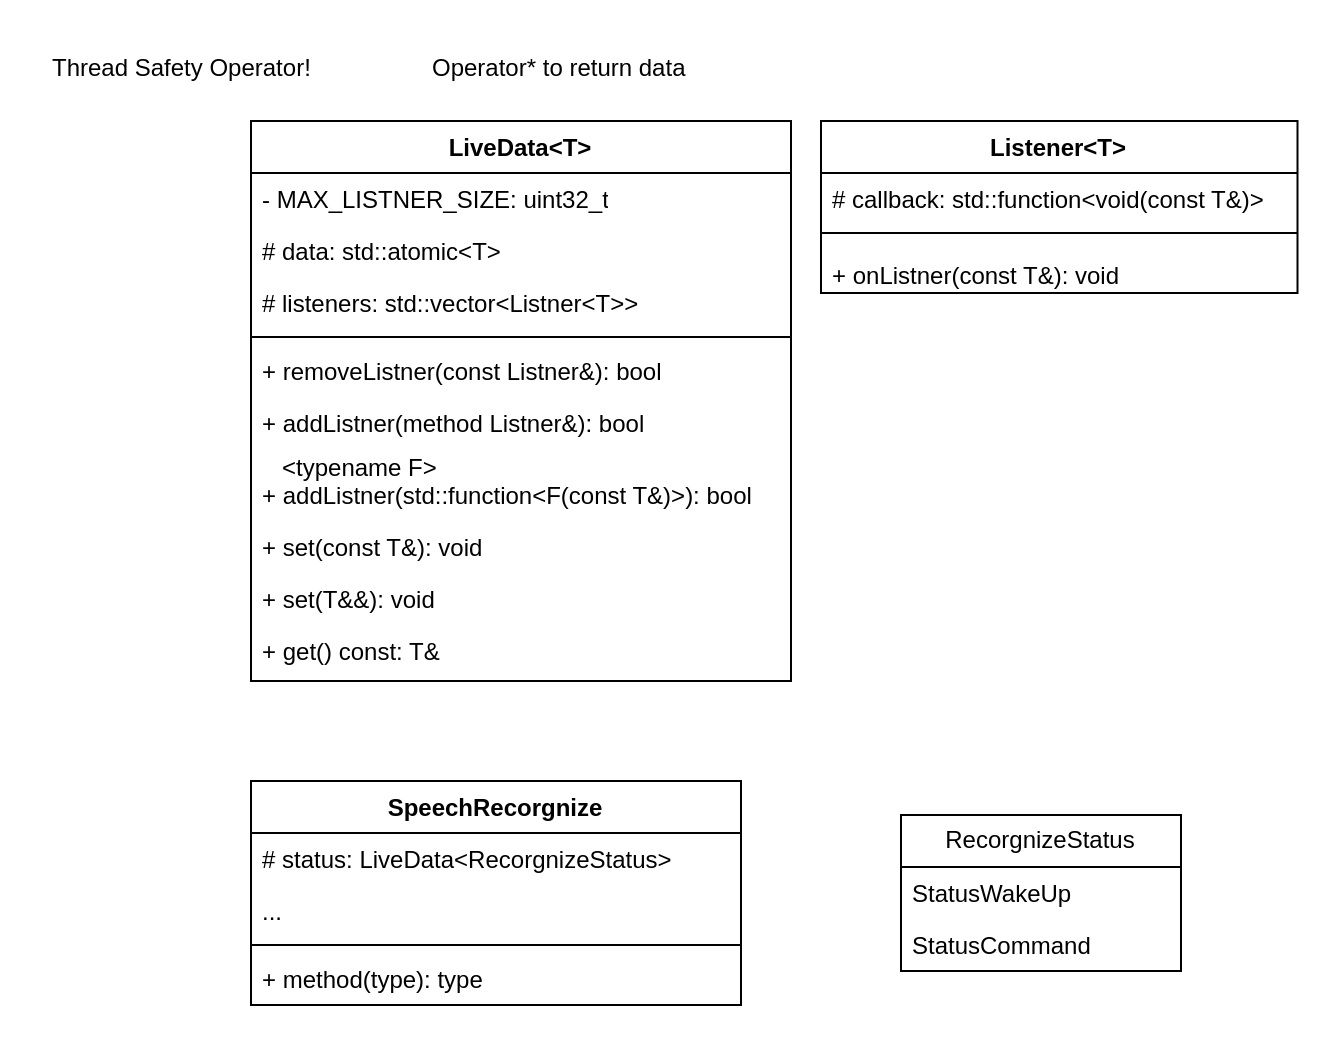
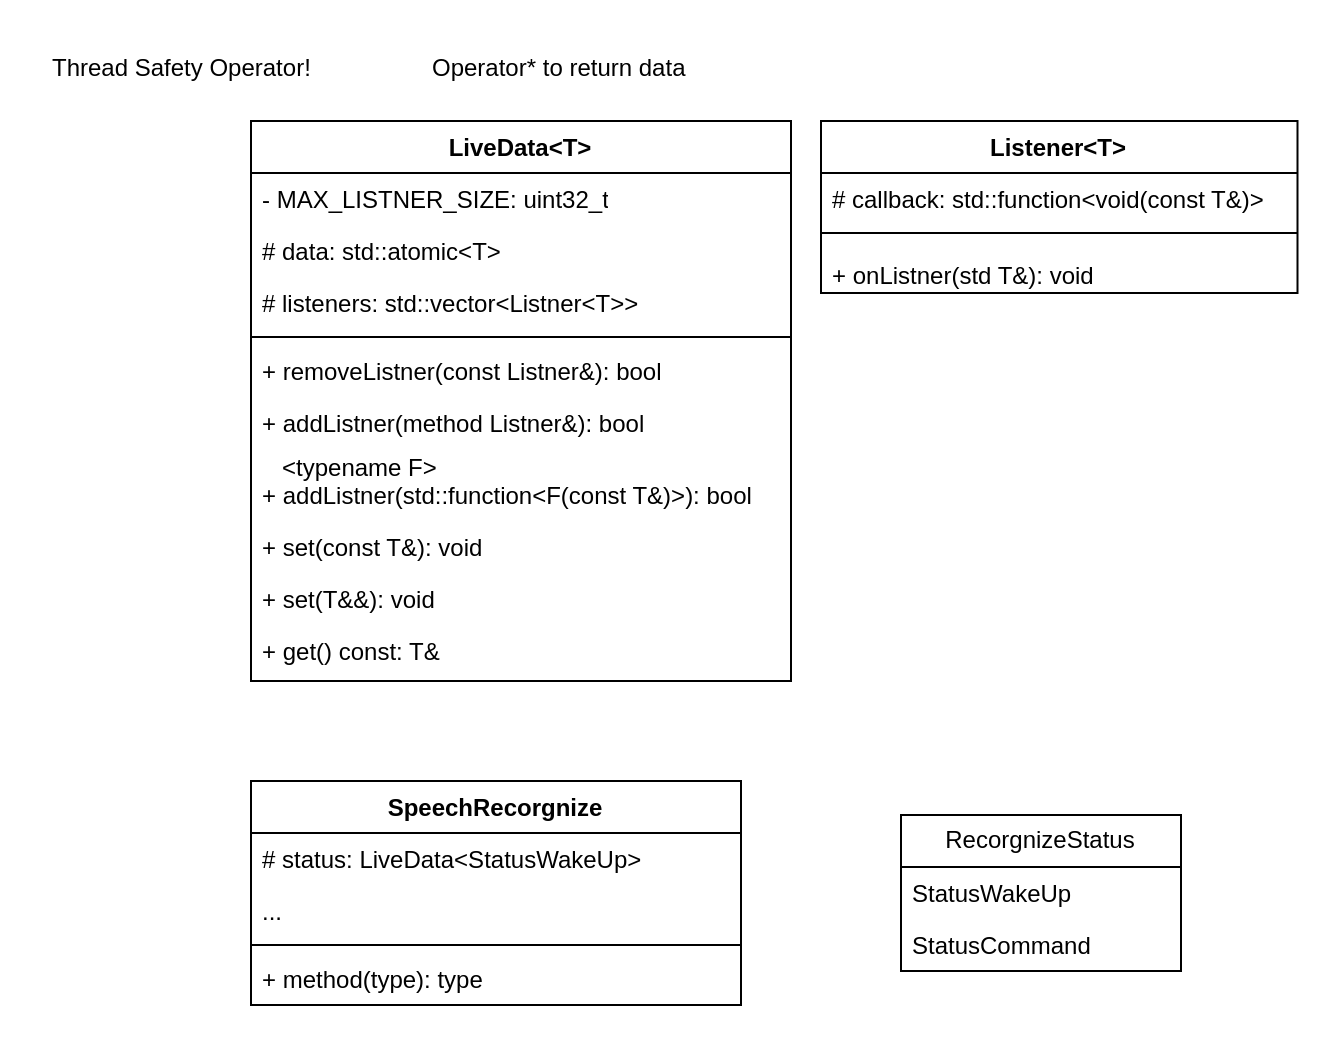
node "+ onListner(const T&): void": label "+ onListner(const T&): void" -> "+ onListner(std T&): void"
node "# status: LiveData<RecorgnizeStatus>": label "# status: LiveData<RecorgnizeStatus>" -> "# status: LiveData<StatusWakeUp>"
